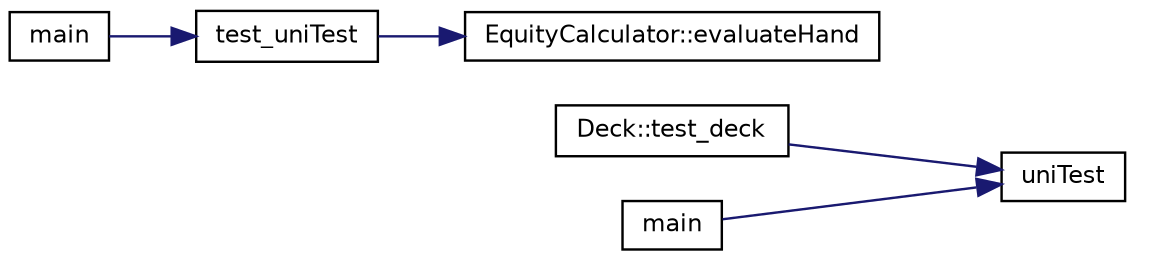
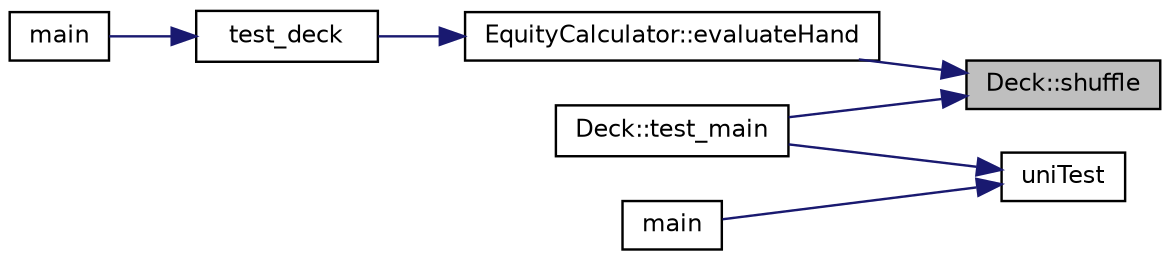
node "test_uniTest": label "test_uniTest" -> "test_deck"
node "Deck::shuffle": added
node "Deck::test_deck": label "Deck::test_deck" -> "Deck::test_main"
